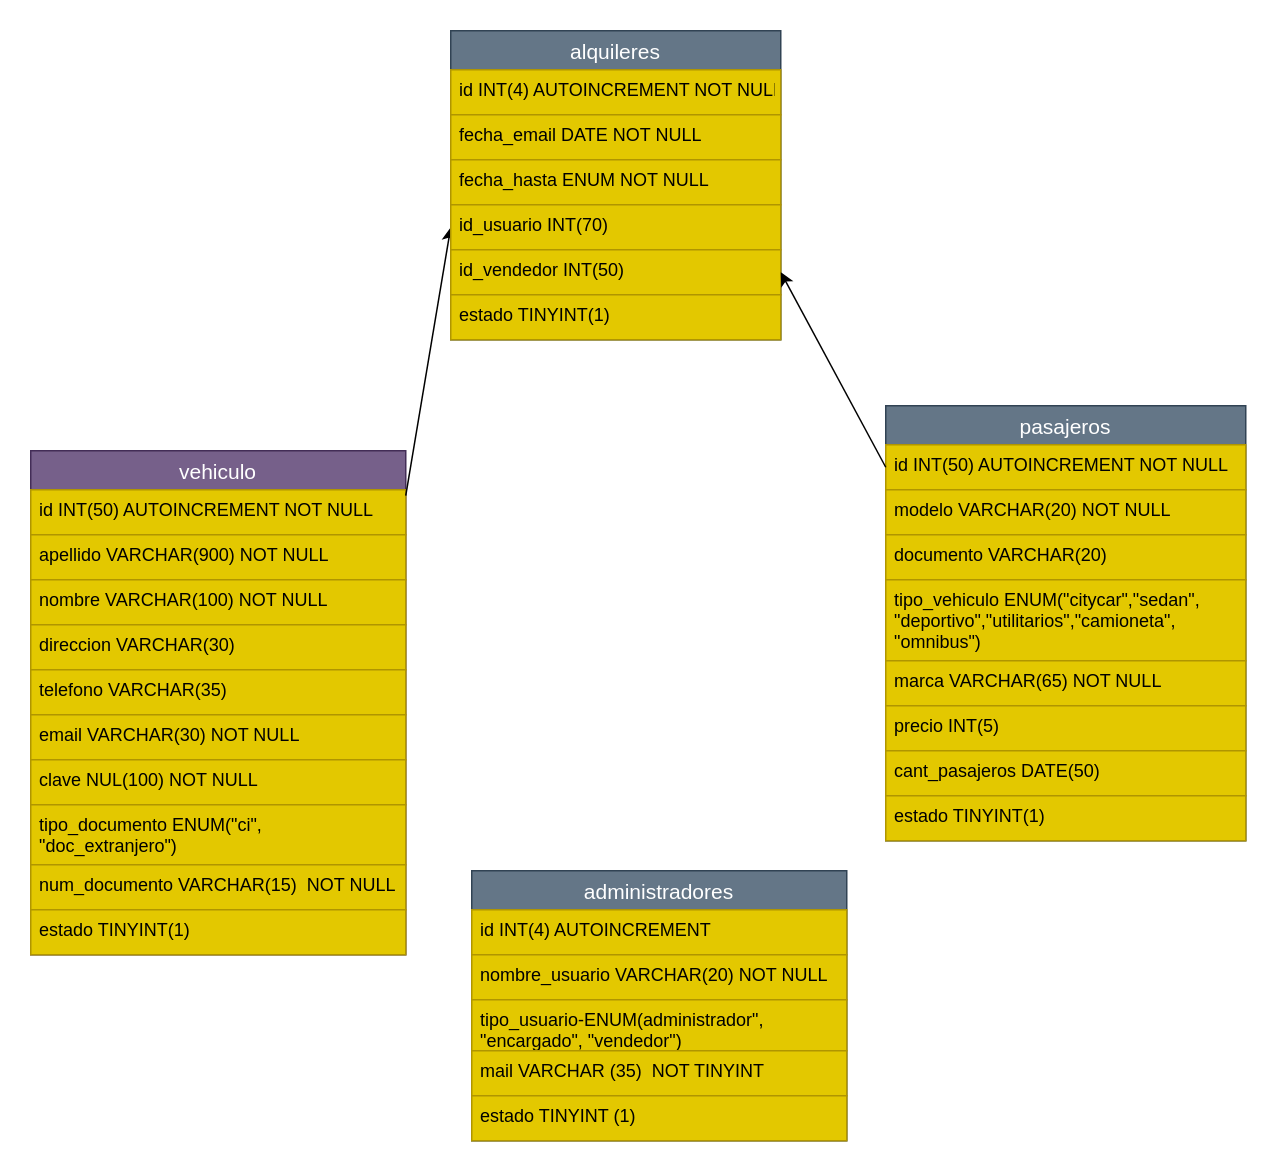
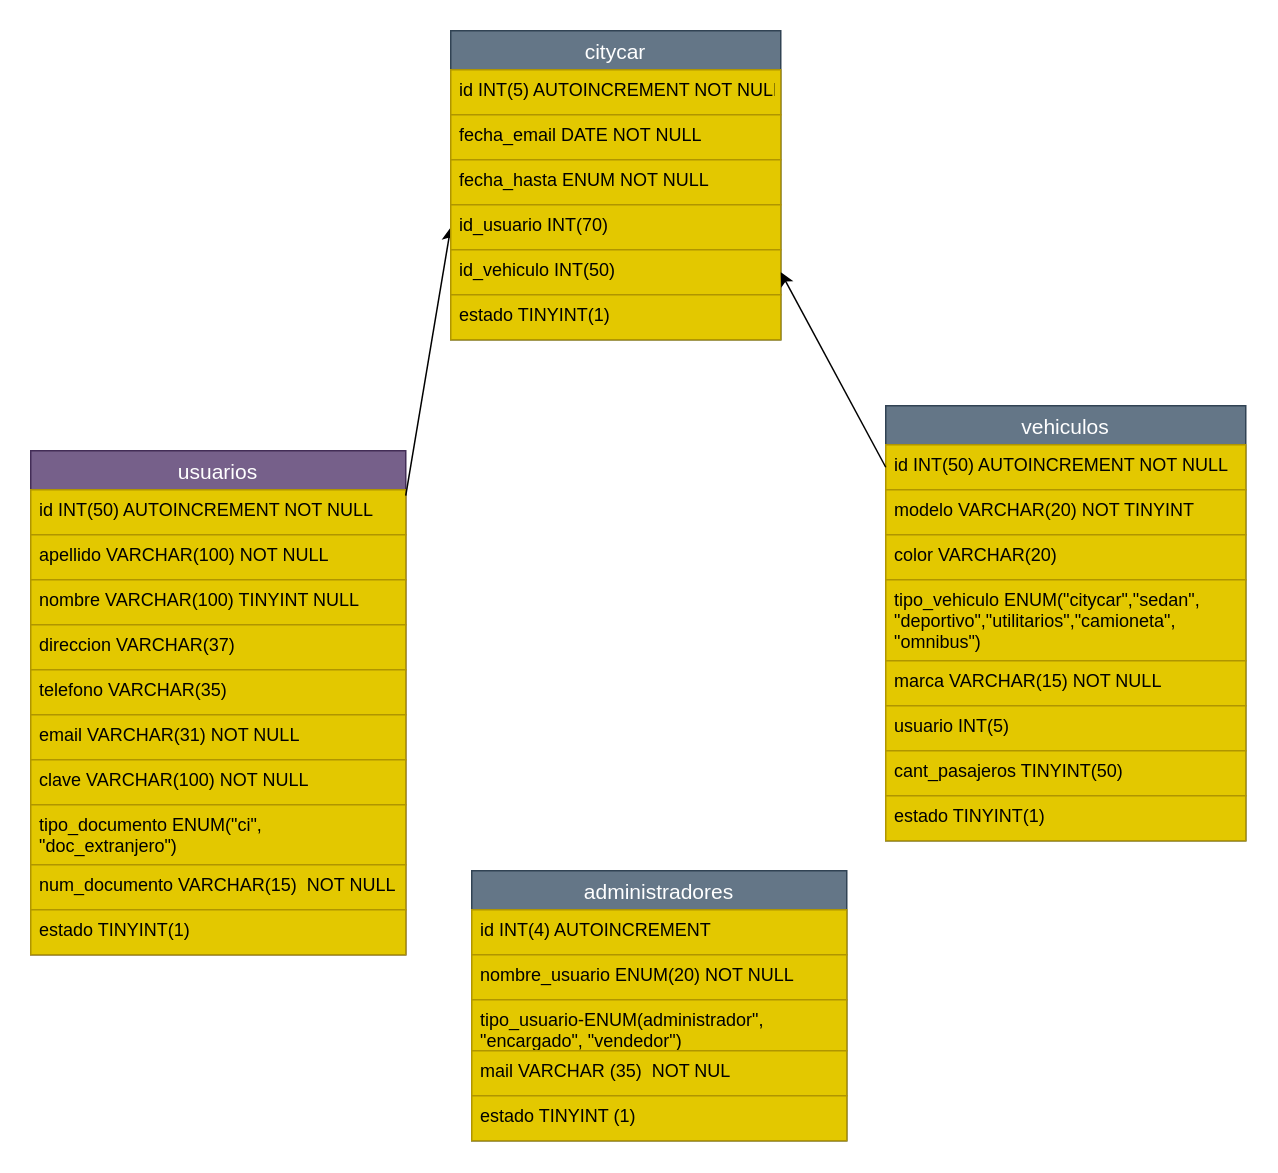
node "alquileres": label "alquileres" -> "citycar"
node "id INT(4) AUTOINCREMENT NOT NULL": label "id INT(4) AUTOINCREMENT NOT NULL" -> "id INT(5) AUTOINCREMENT NOT NULL"
node "id_vendedor INT(50)": label "id_vendedor INT(50)" -> "id_vehiculo INT(50)"
node "pasajeros": label "pasajeros" -> "vehiculos"
node "vehiculo": label "vehiculo" -> "usuarios"
node "modelo VARCHAR(20) NOT NULL": label "modelo VARCHAR(20) NOT NULL" -> "modelo VARCHAR(20) NOT TINYINT"
node "apellido VARCHAR(900) NOT NULL": label "apellido VARCHAR(900) NOT NULL" -> "apellido VARCHAR(100) NOT NULL"
node "documento VARCHAR(20)": label "documento VARCHAR(20)" -> "color VARCHAR(20)"
node "nombre VARCHAR(100) NOT NULL": label "nombre VARCHAR(100) NOT NULL" -> "nombre VARCHAR(100) TINYINT NULL"
node "direccion VARCHAR(30)": label "direccion VARCHAR(30)" -> "direccion VARCHAR(37)"
node "marca VARCHAR(65) NOT NULL": label "marca VARCHAR(65) NOT NULL" -> "marca VARCHAR(15) NOT NULL"
node "precio INT(5)": label "precio INT(5)" -> "usuario INT(5)"
node "email VARCHAR(30) NOT NULL": label "email VARCHAR(30) NOT NULL" -> "email VARCHAR(31) NOT NULL"
node "cant_pasajeros DATE(50)": label "cant_pasajeros DATE(50)" -> "cant_pasajeros TINYINT(50)"
node "clave NUL(100) NOT NULL": label "clave NUL(100) NOT NULL" -> "clave VARCHAR(100) NOT NULL"
node "nombre_usuario VARCHAR(20) NOT NULL": label "nombre_usuario VARCHAR(20) NOT NULL" -> "nombre_usuario ENUM(20) NOT NULL"
node "mail VARCHAR (35) NOT TINYINT": label "mail VARCHAR (35) NOT TINYINT" -> "mail VARCHAR (35) NOT NUL"
